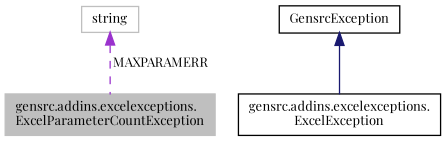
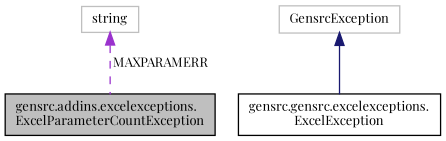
node "GensrcException": color black -> grey75
node "gensrc.addins.excelexceptions. ExcelParameterCountException": color grey75 -> black
node "gensrc.addins.excelexceptions. ExcelException": label "gensrc.addins.excelexceptions. ExcelException" -> "gensrc.gensrc.excelexceptions. ExcelException"
